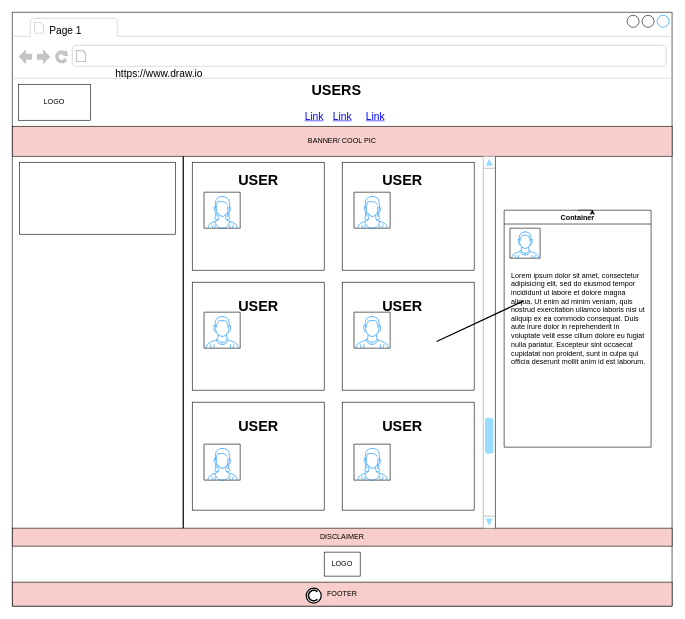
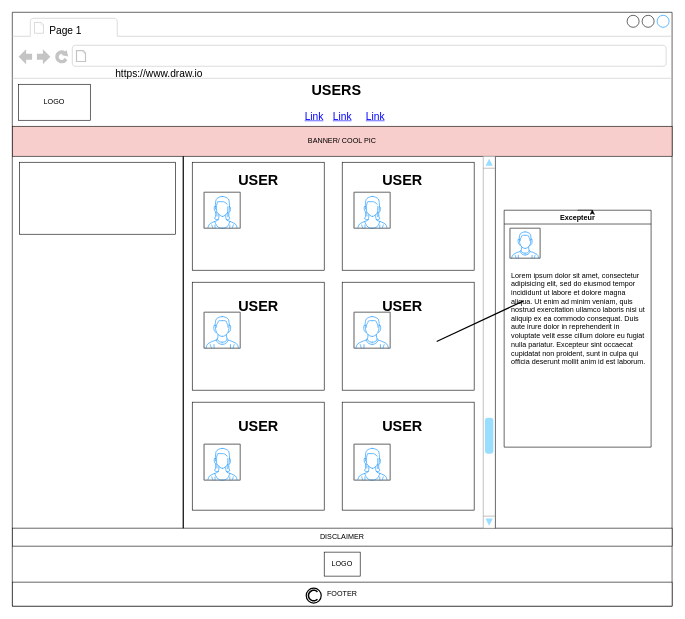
node "Container": label "Container" -> "Excepteur"
node "DISCLAIMER": fillcolor #f8cecc -> #ffffff
node "FOOTER": fillcolor #f8cecc -> #ffffff
